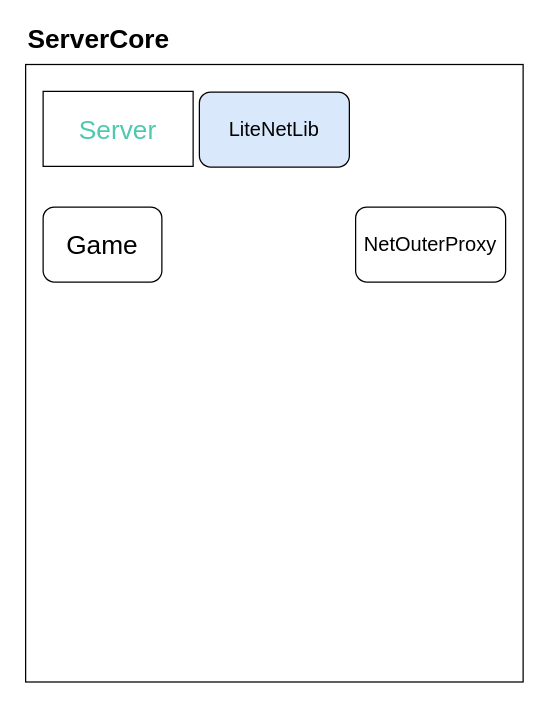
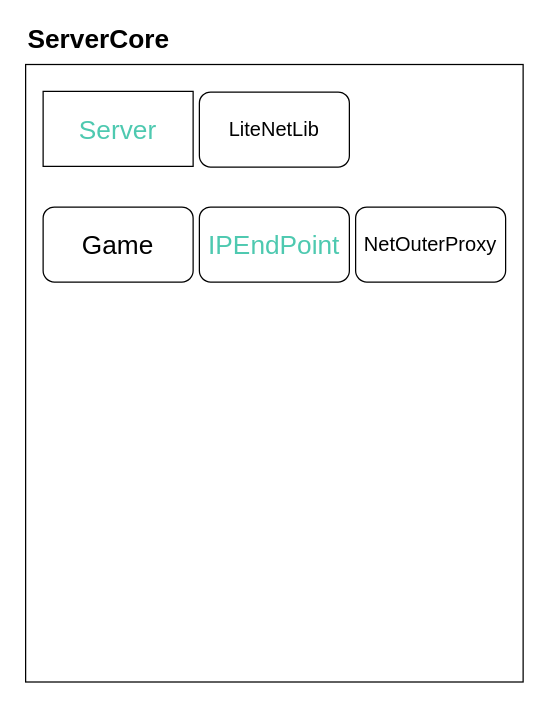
node "LiteNetLib": fillcolor #dae8fc -> #ffffff
node "Game": size 119x75 -> 150x75
node "IPEndPoint": added
